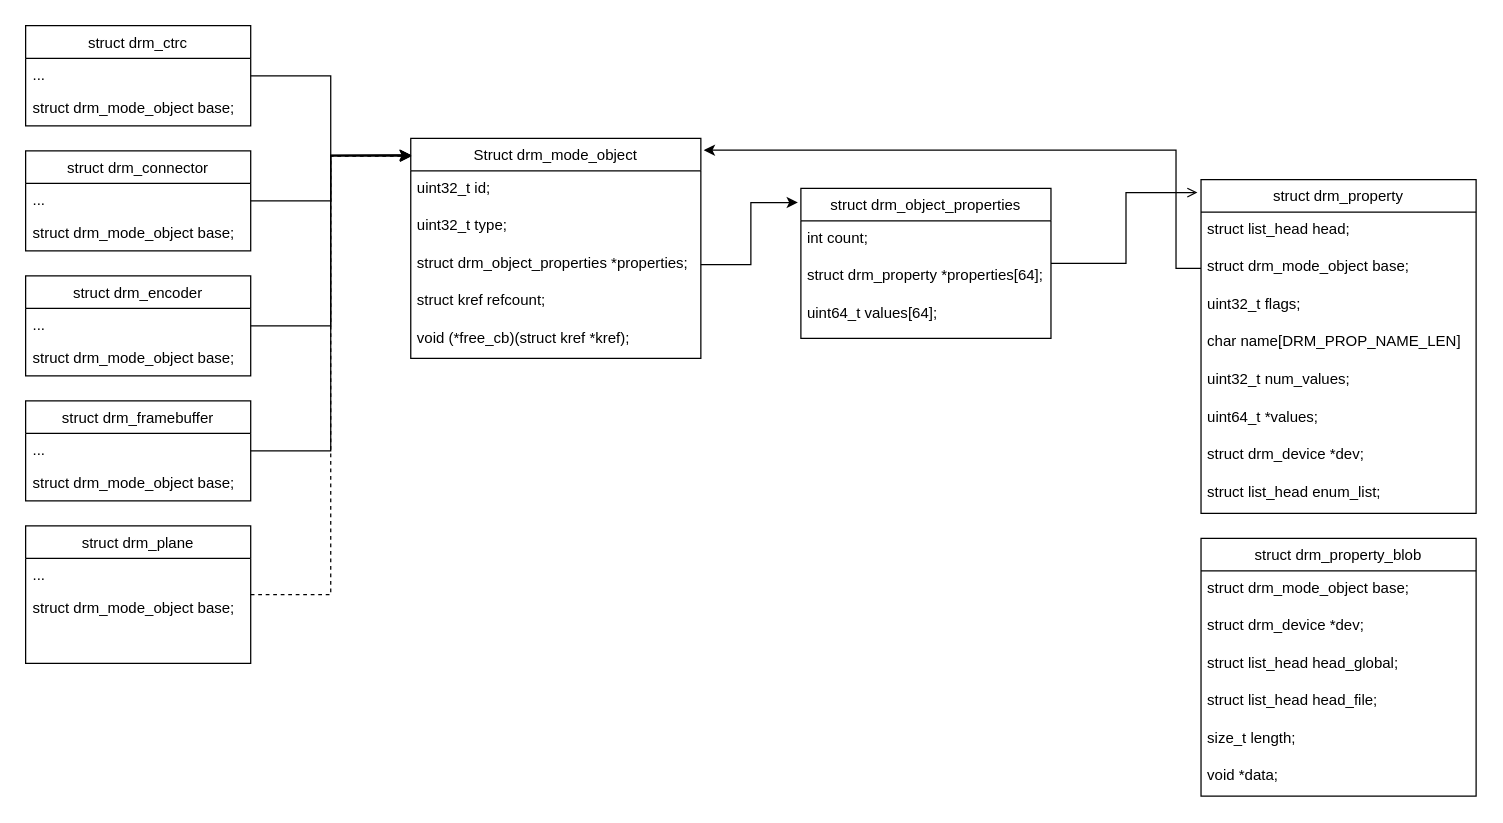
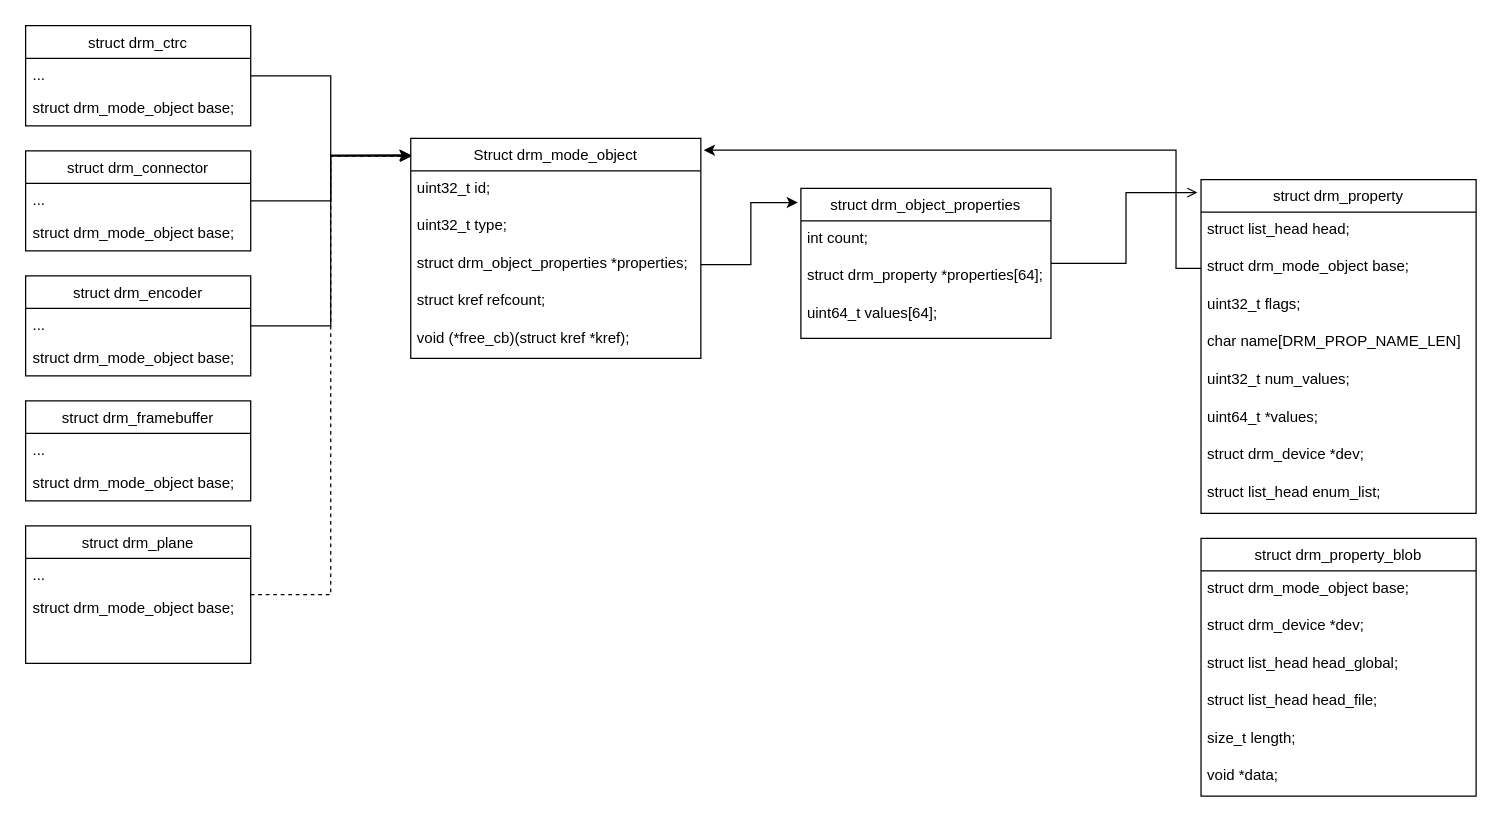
edge "struct drm_framebuffer" -> "Struct drm_mode_object": removed
